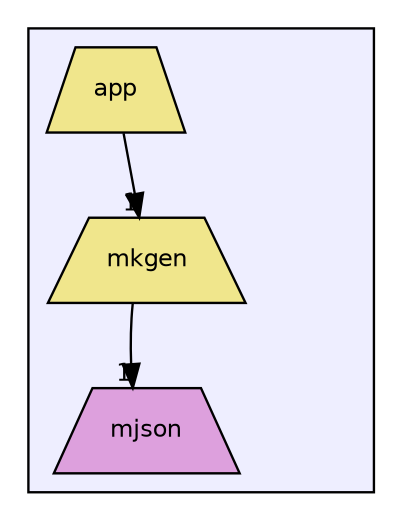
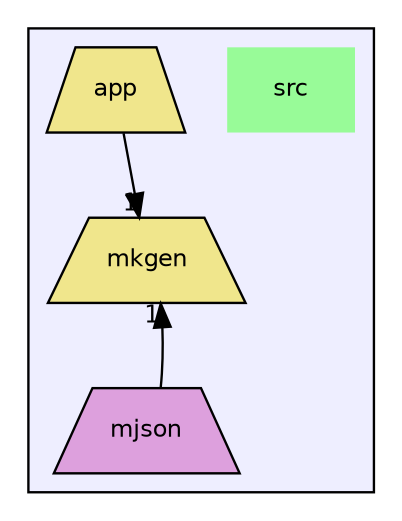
node "src": added
edge "mkgen" -> "mjson": reversed
